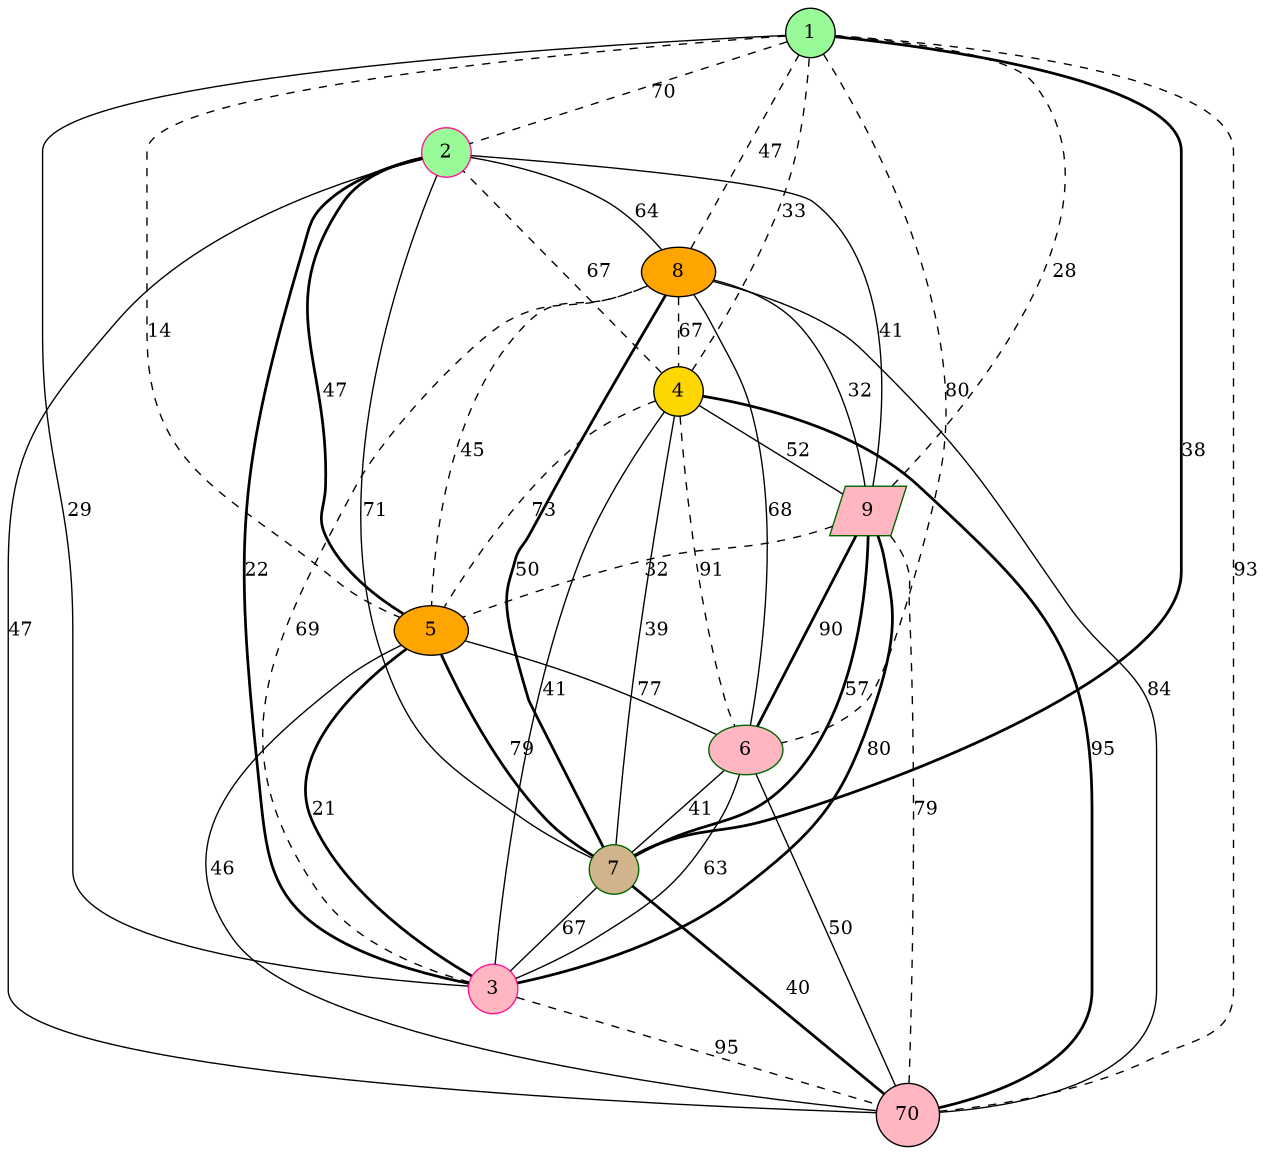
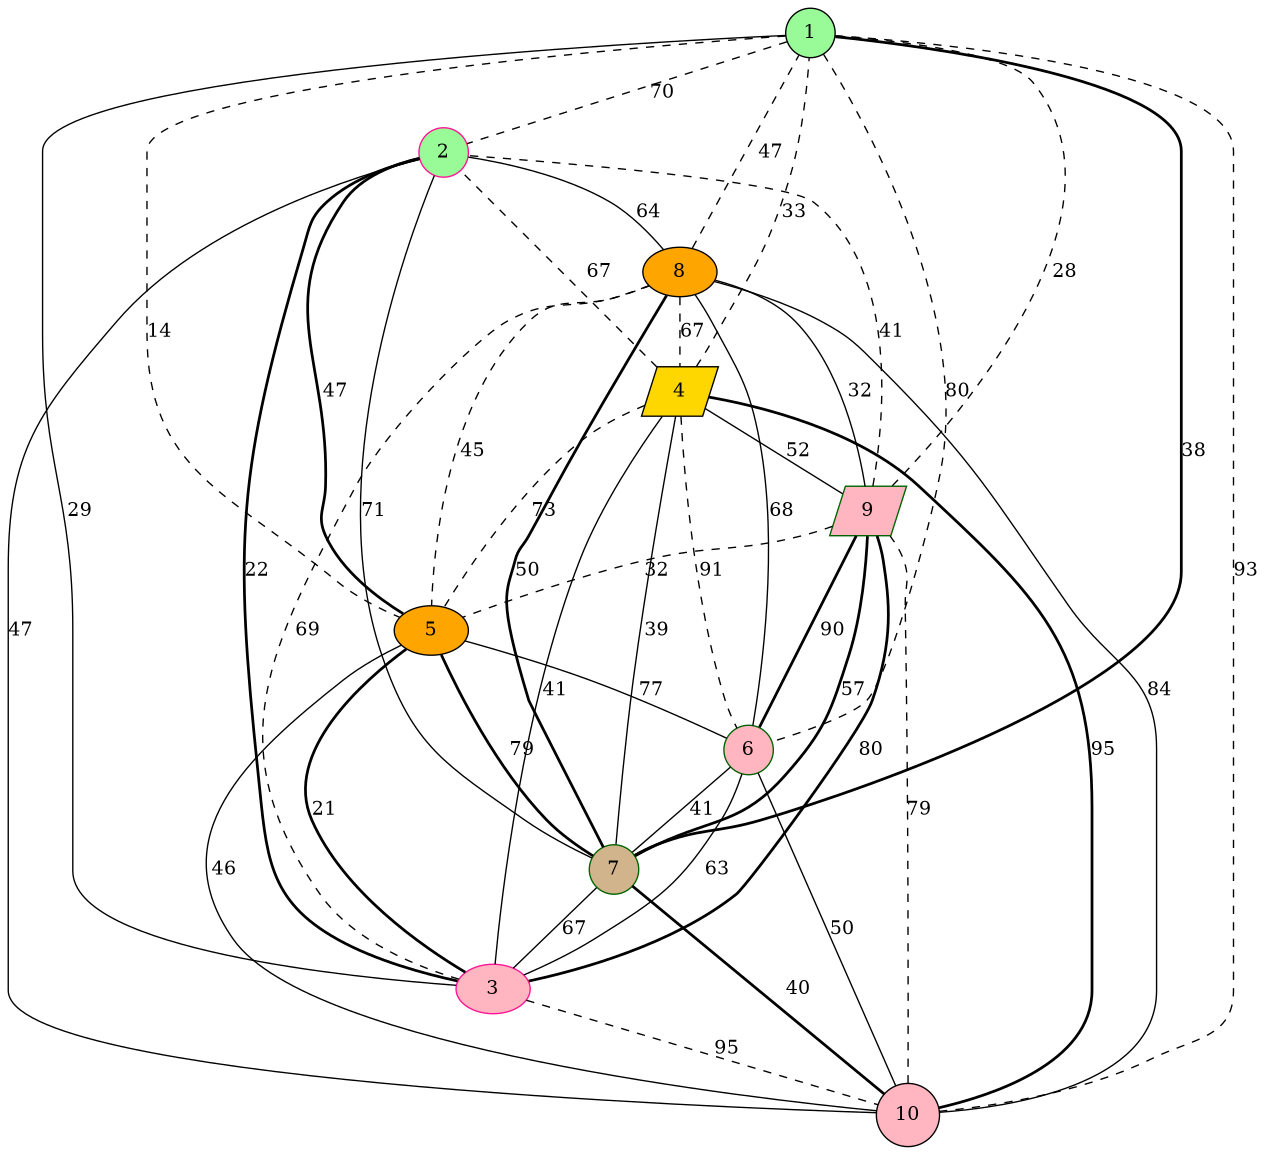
edge "2" -- "9": style solid -> dashed
node "4": shape circle -> parallelogram
node "6": shape ellipse -> circle
node "3": shape circle -> ellipse
node "70": label "70" -> "10"
